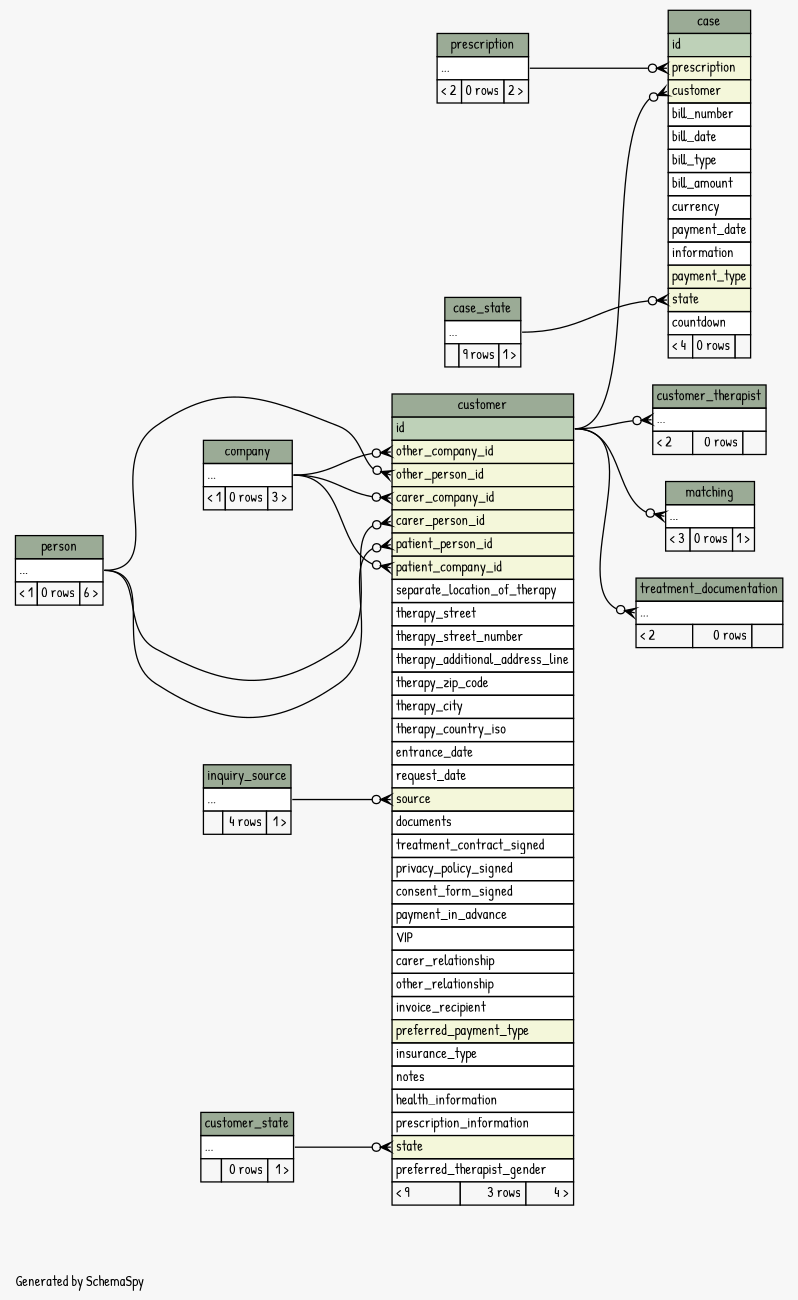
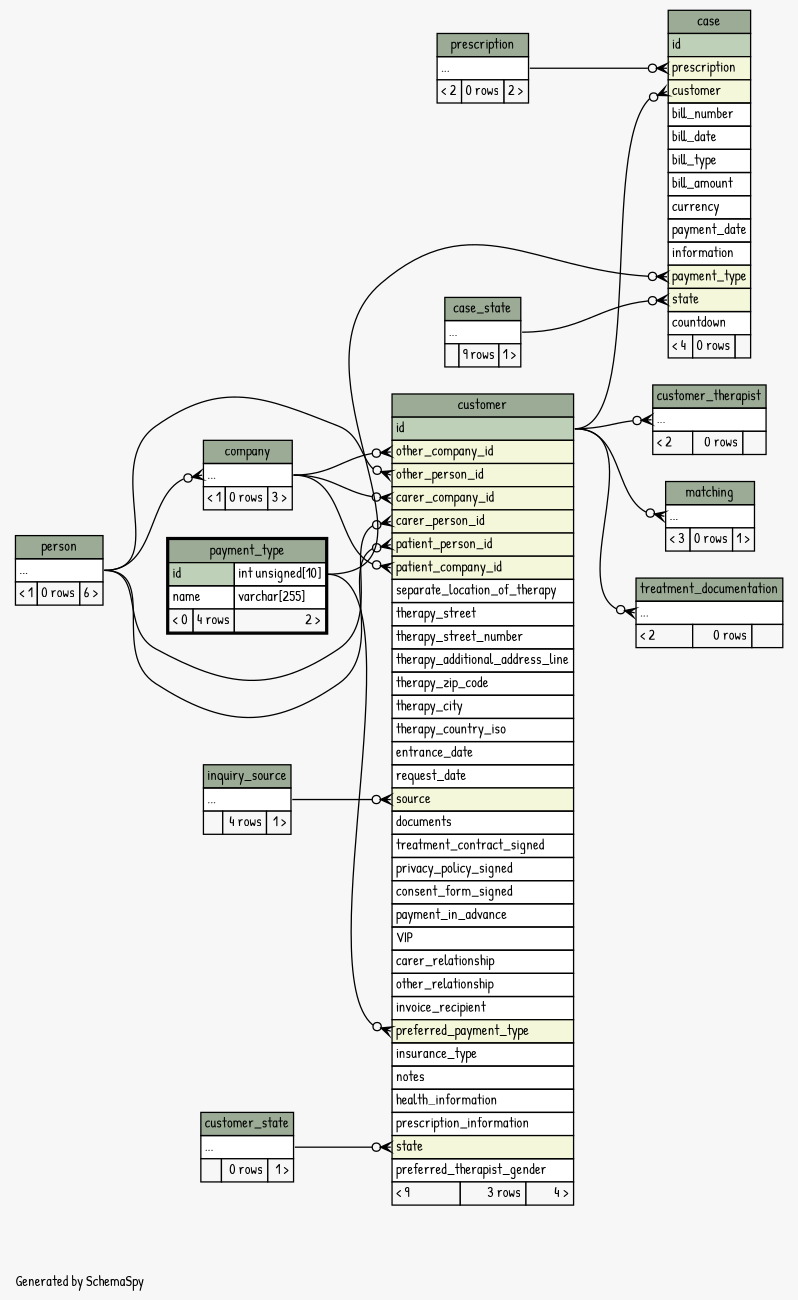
edge "person" -> "company": added
node "payment_type": added
